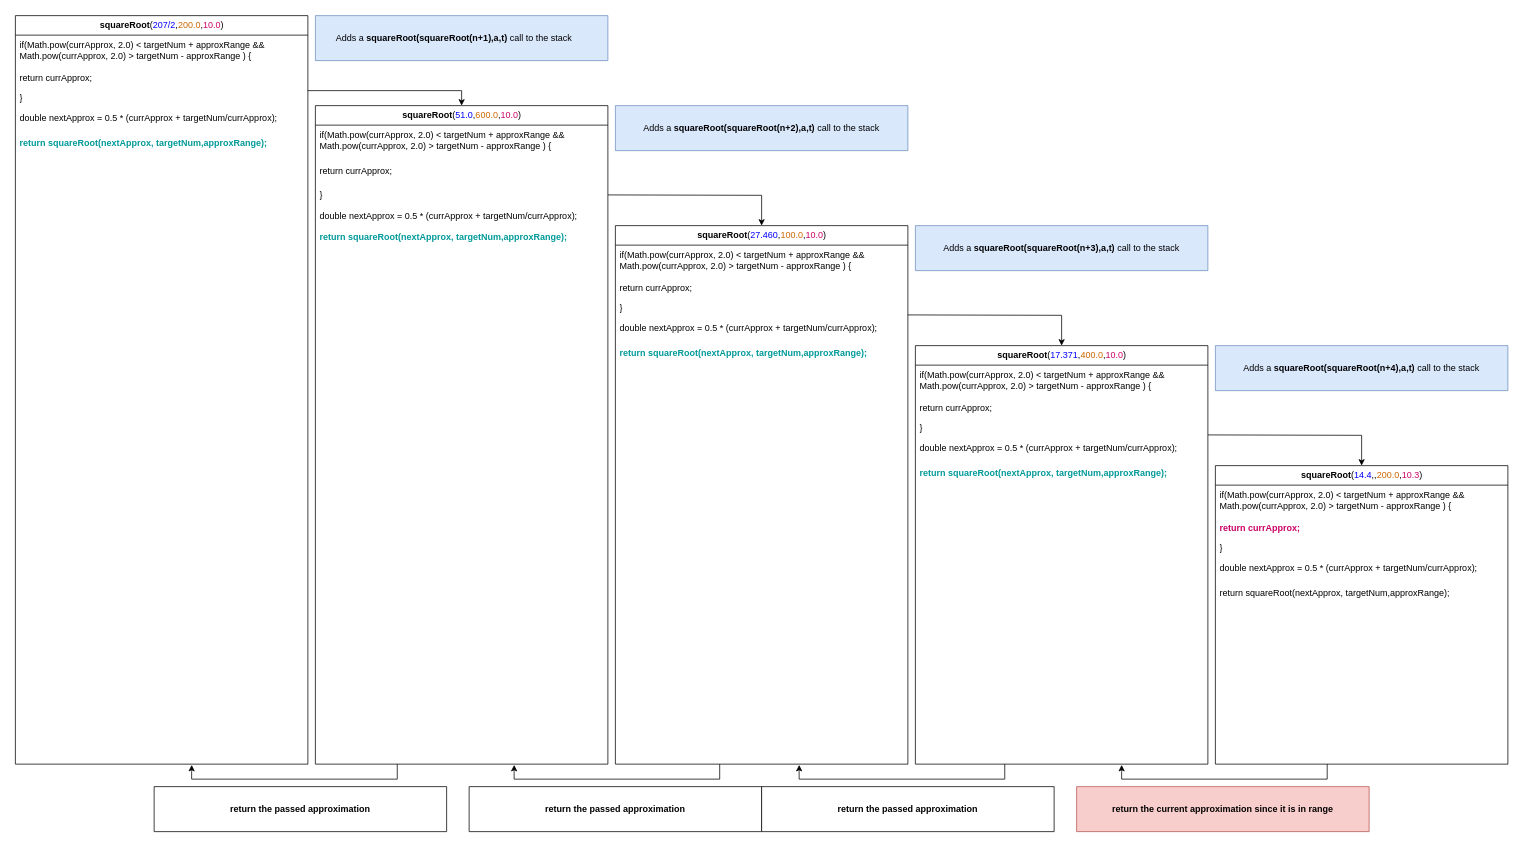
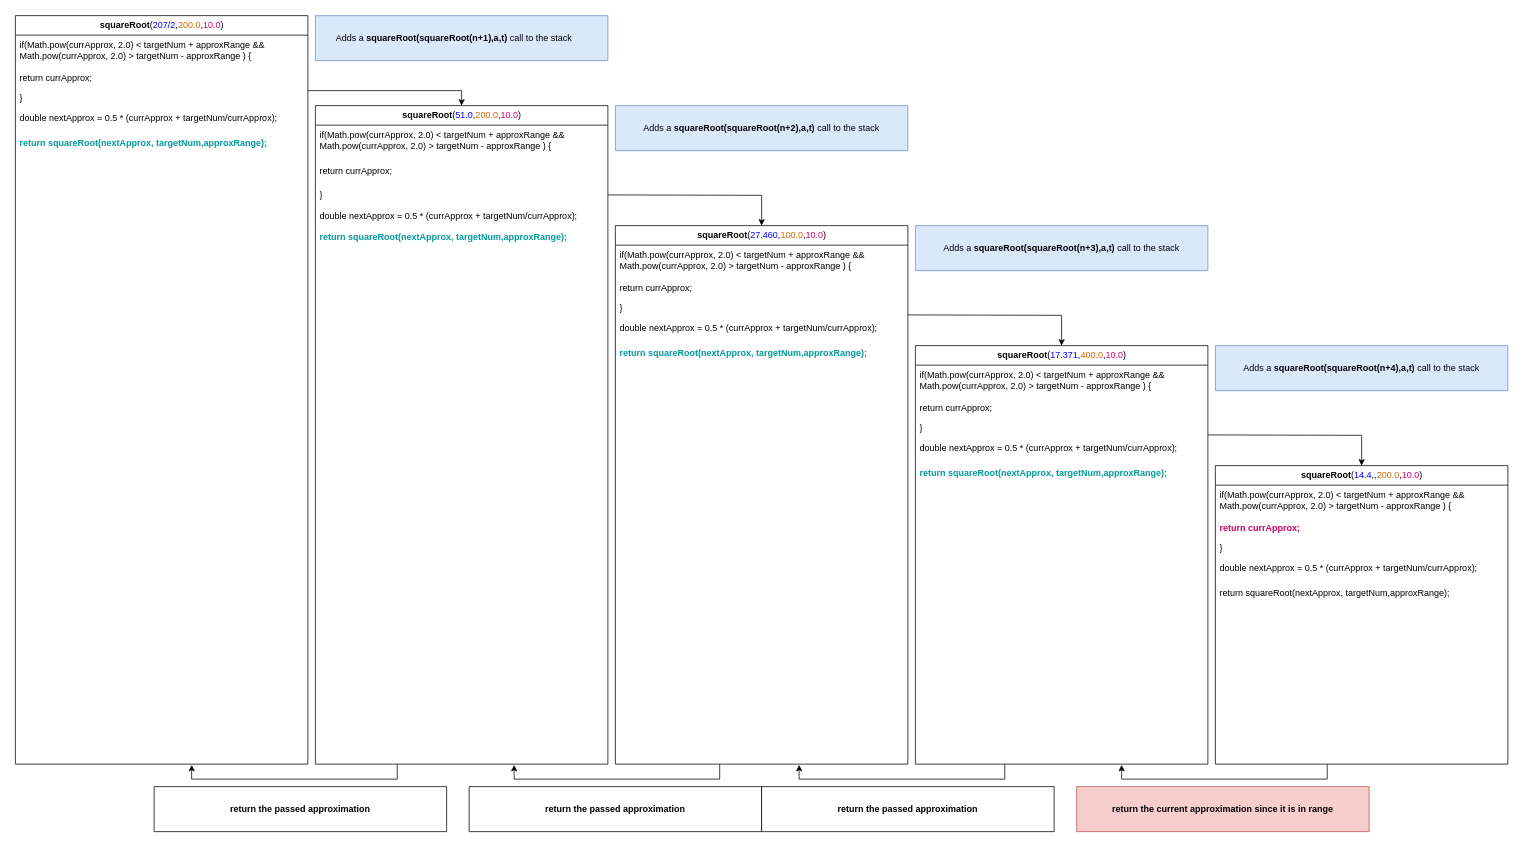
node "squareRoot(51.0,600.0,10.0)": label "squareRoot(51.0,600.0,10.0)" -> "squareRoot(51.0,200.0,10.0)"
node "squareRoot(14.4,,200.0,10.3)": label "squareRoot(14.4,,200.0,10.3)" -> "squareRoot(14.4,,200.0,10.0)"
